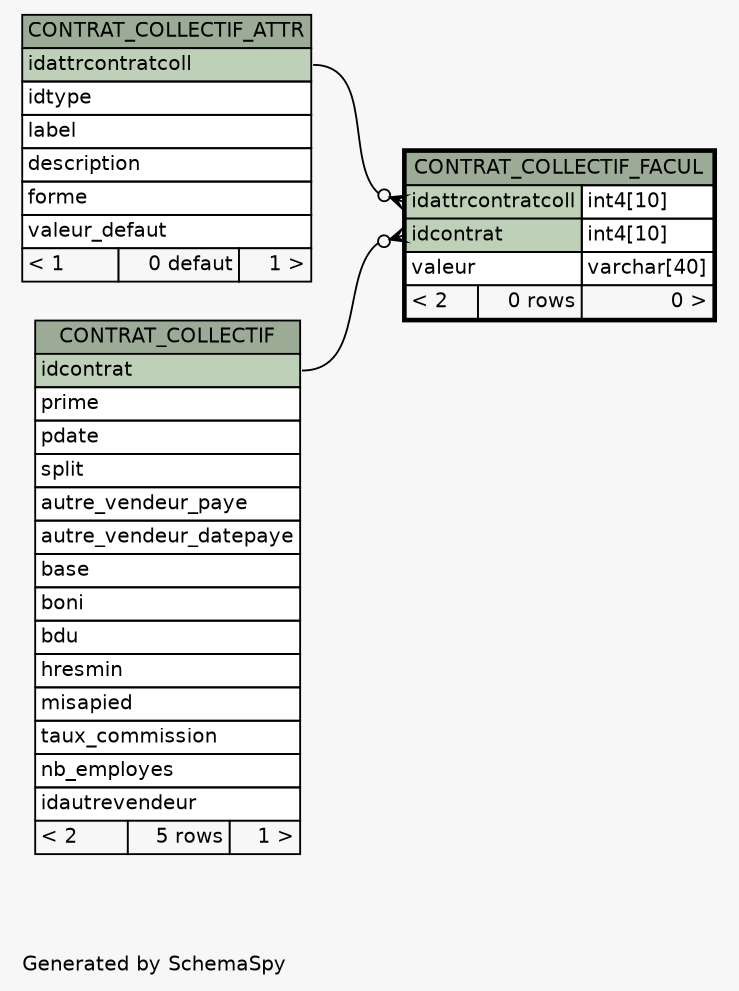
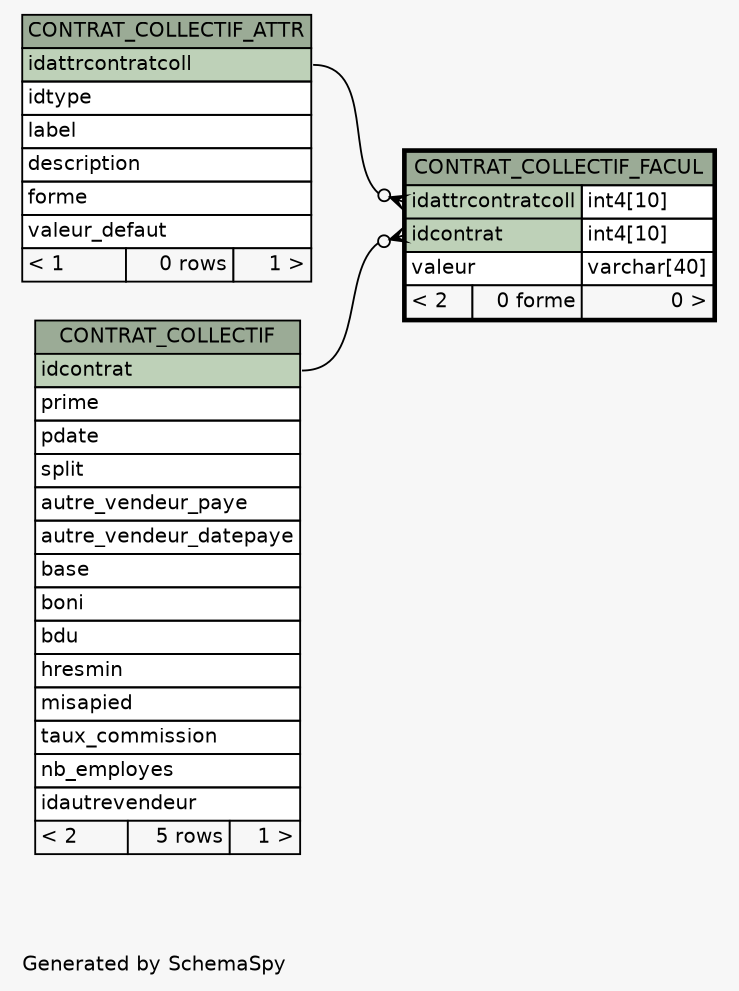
node "CONTRAT_COLLECTIF_ATTR": text "0 defaut" -> "0 rows"
node "CONTRAT_COLLECTIF_FACUL": text "0 rows" -> "0 forme"
